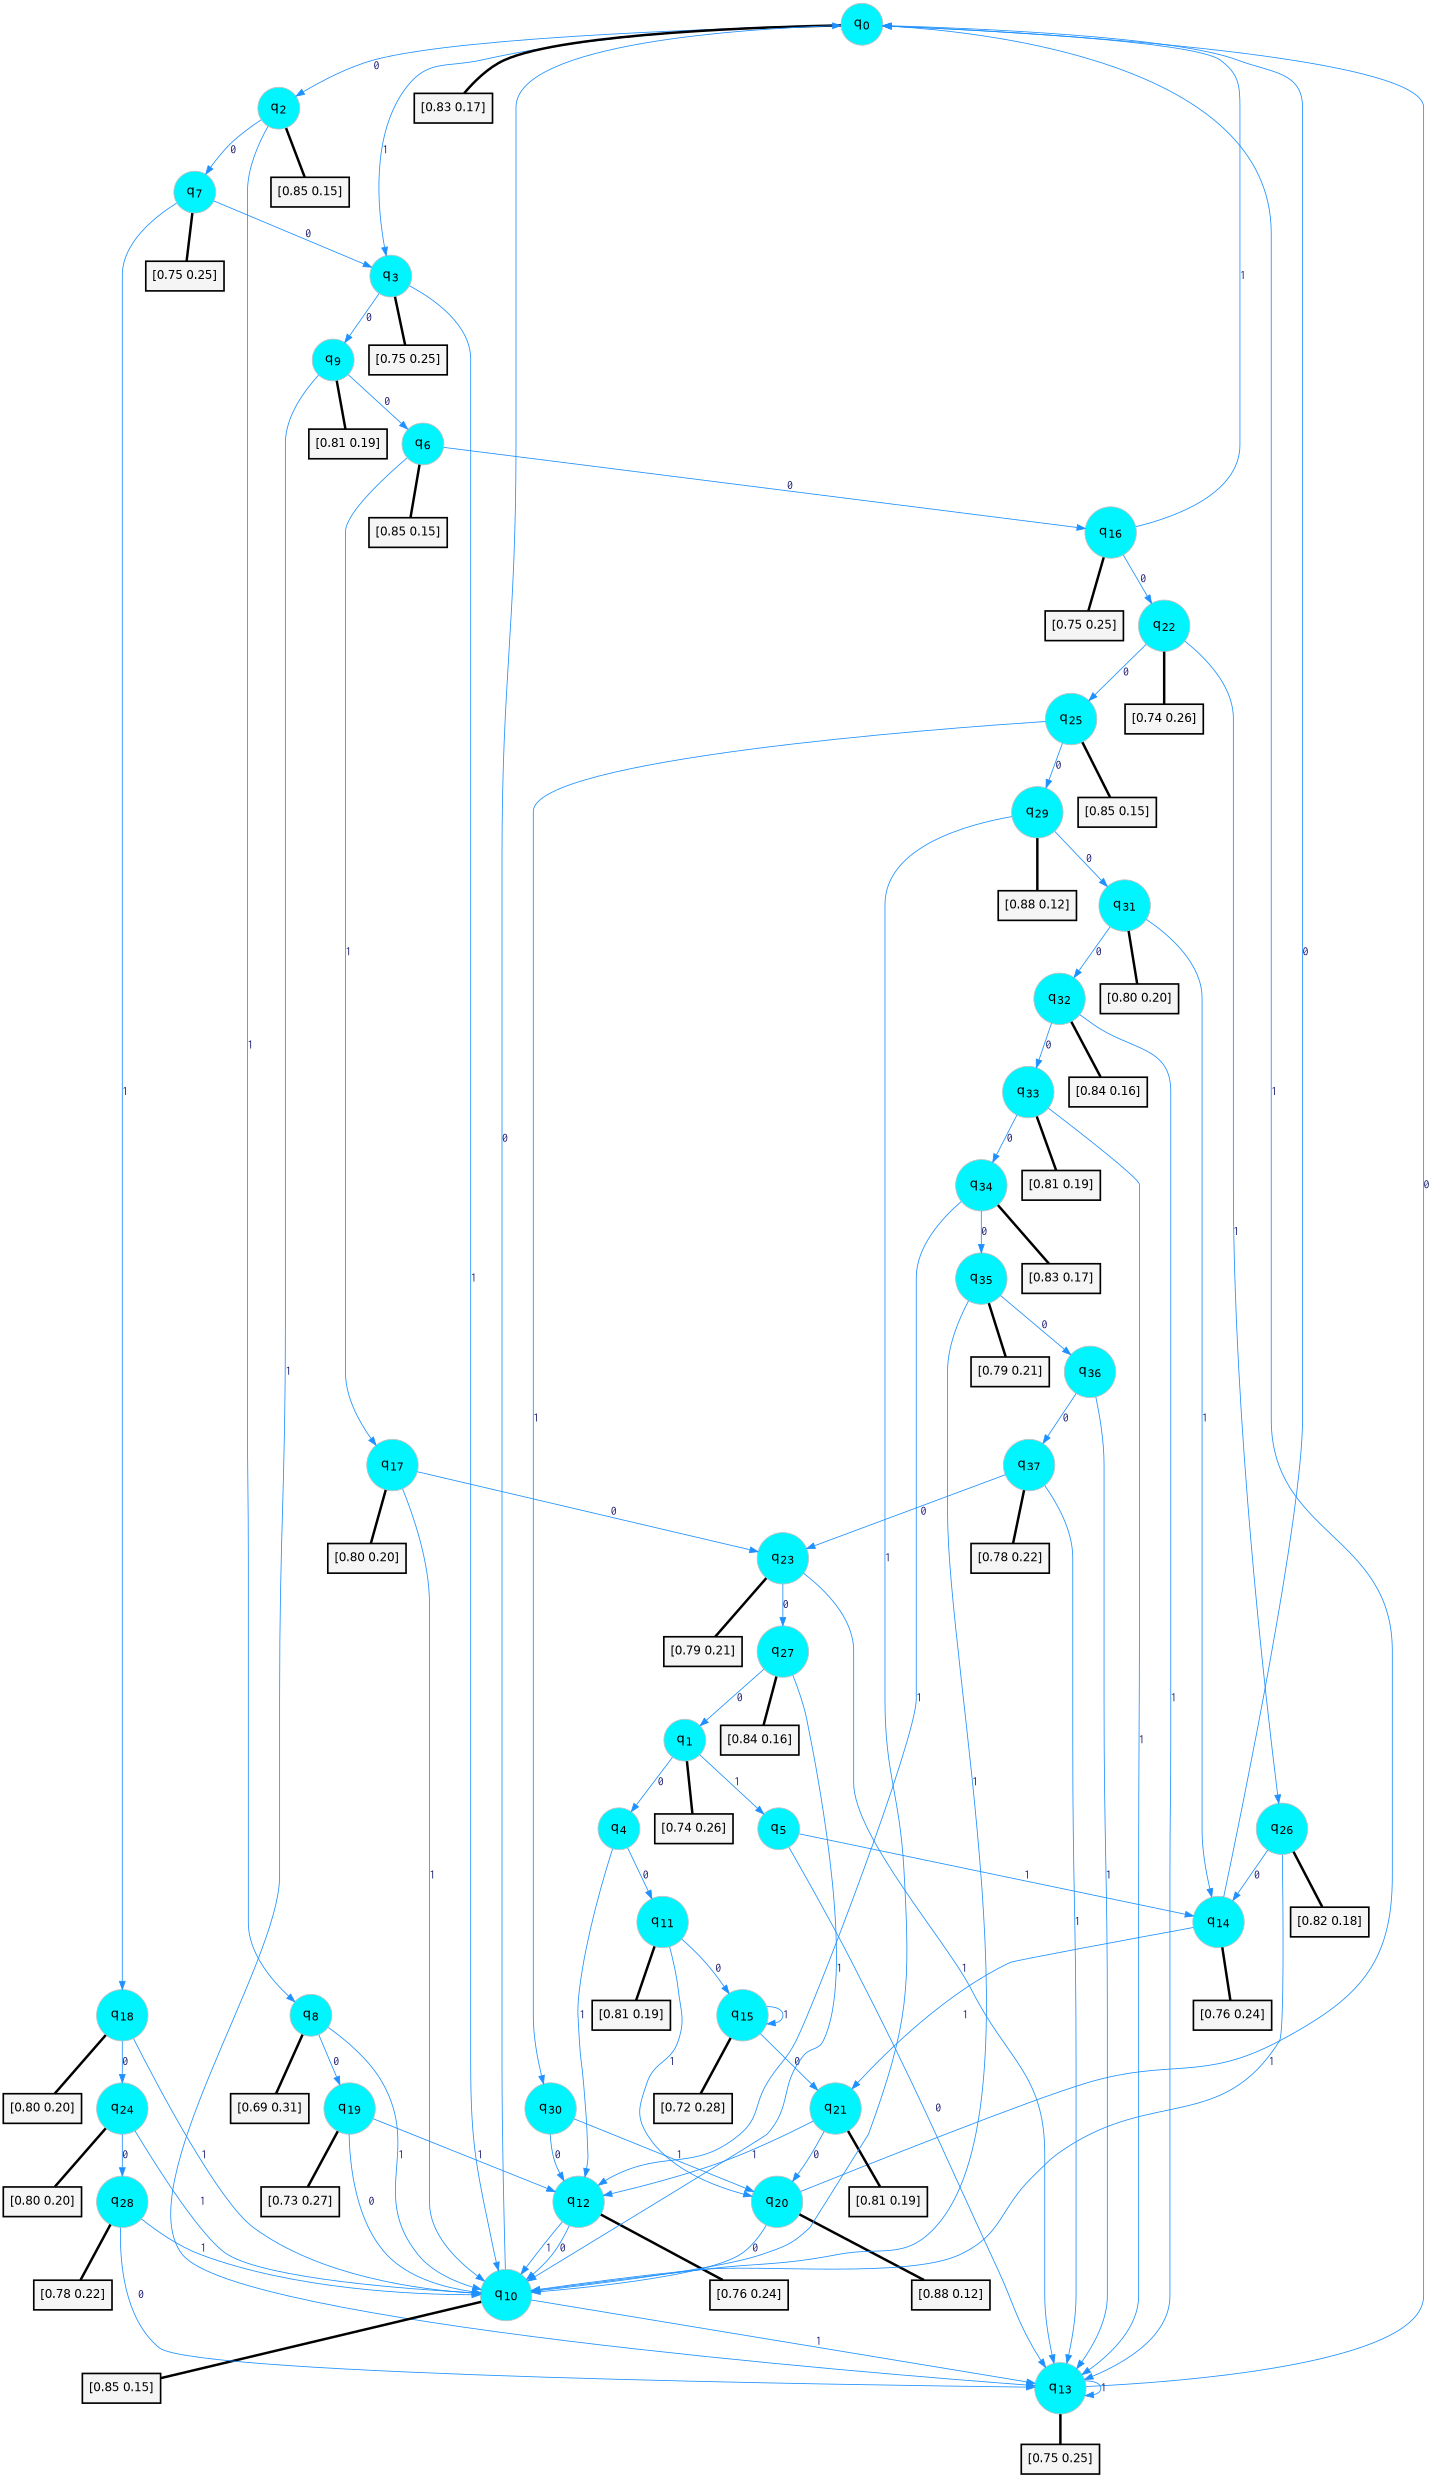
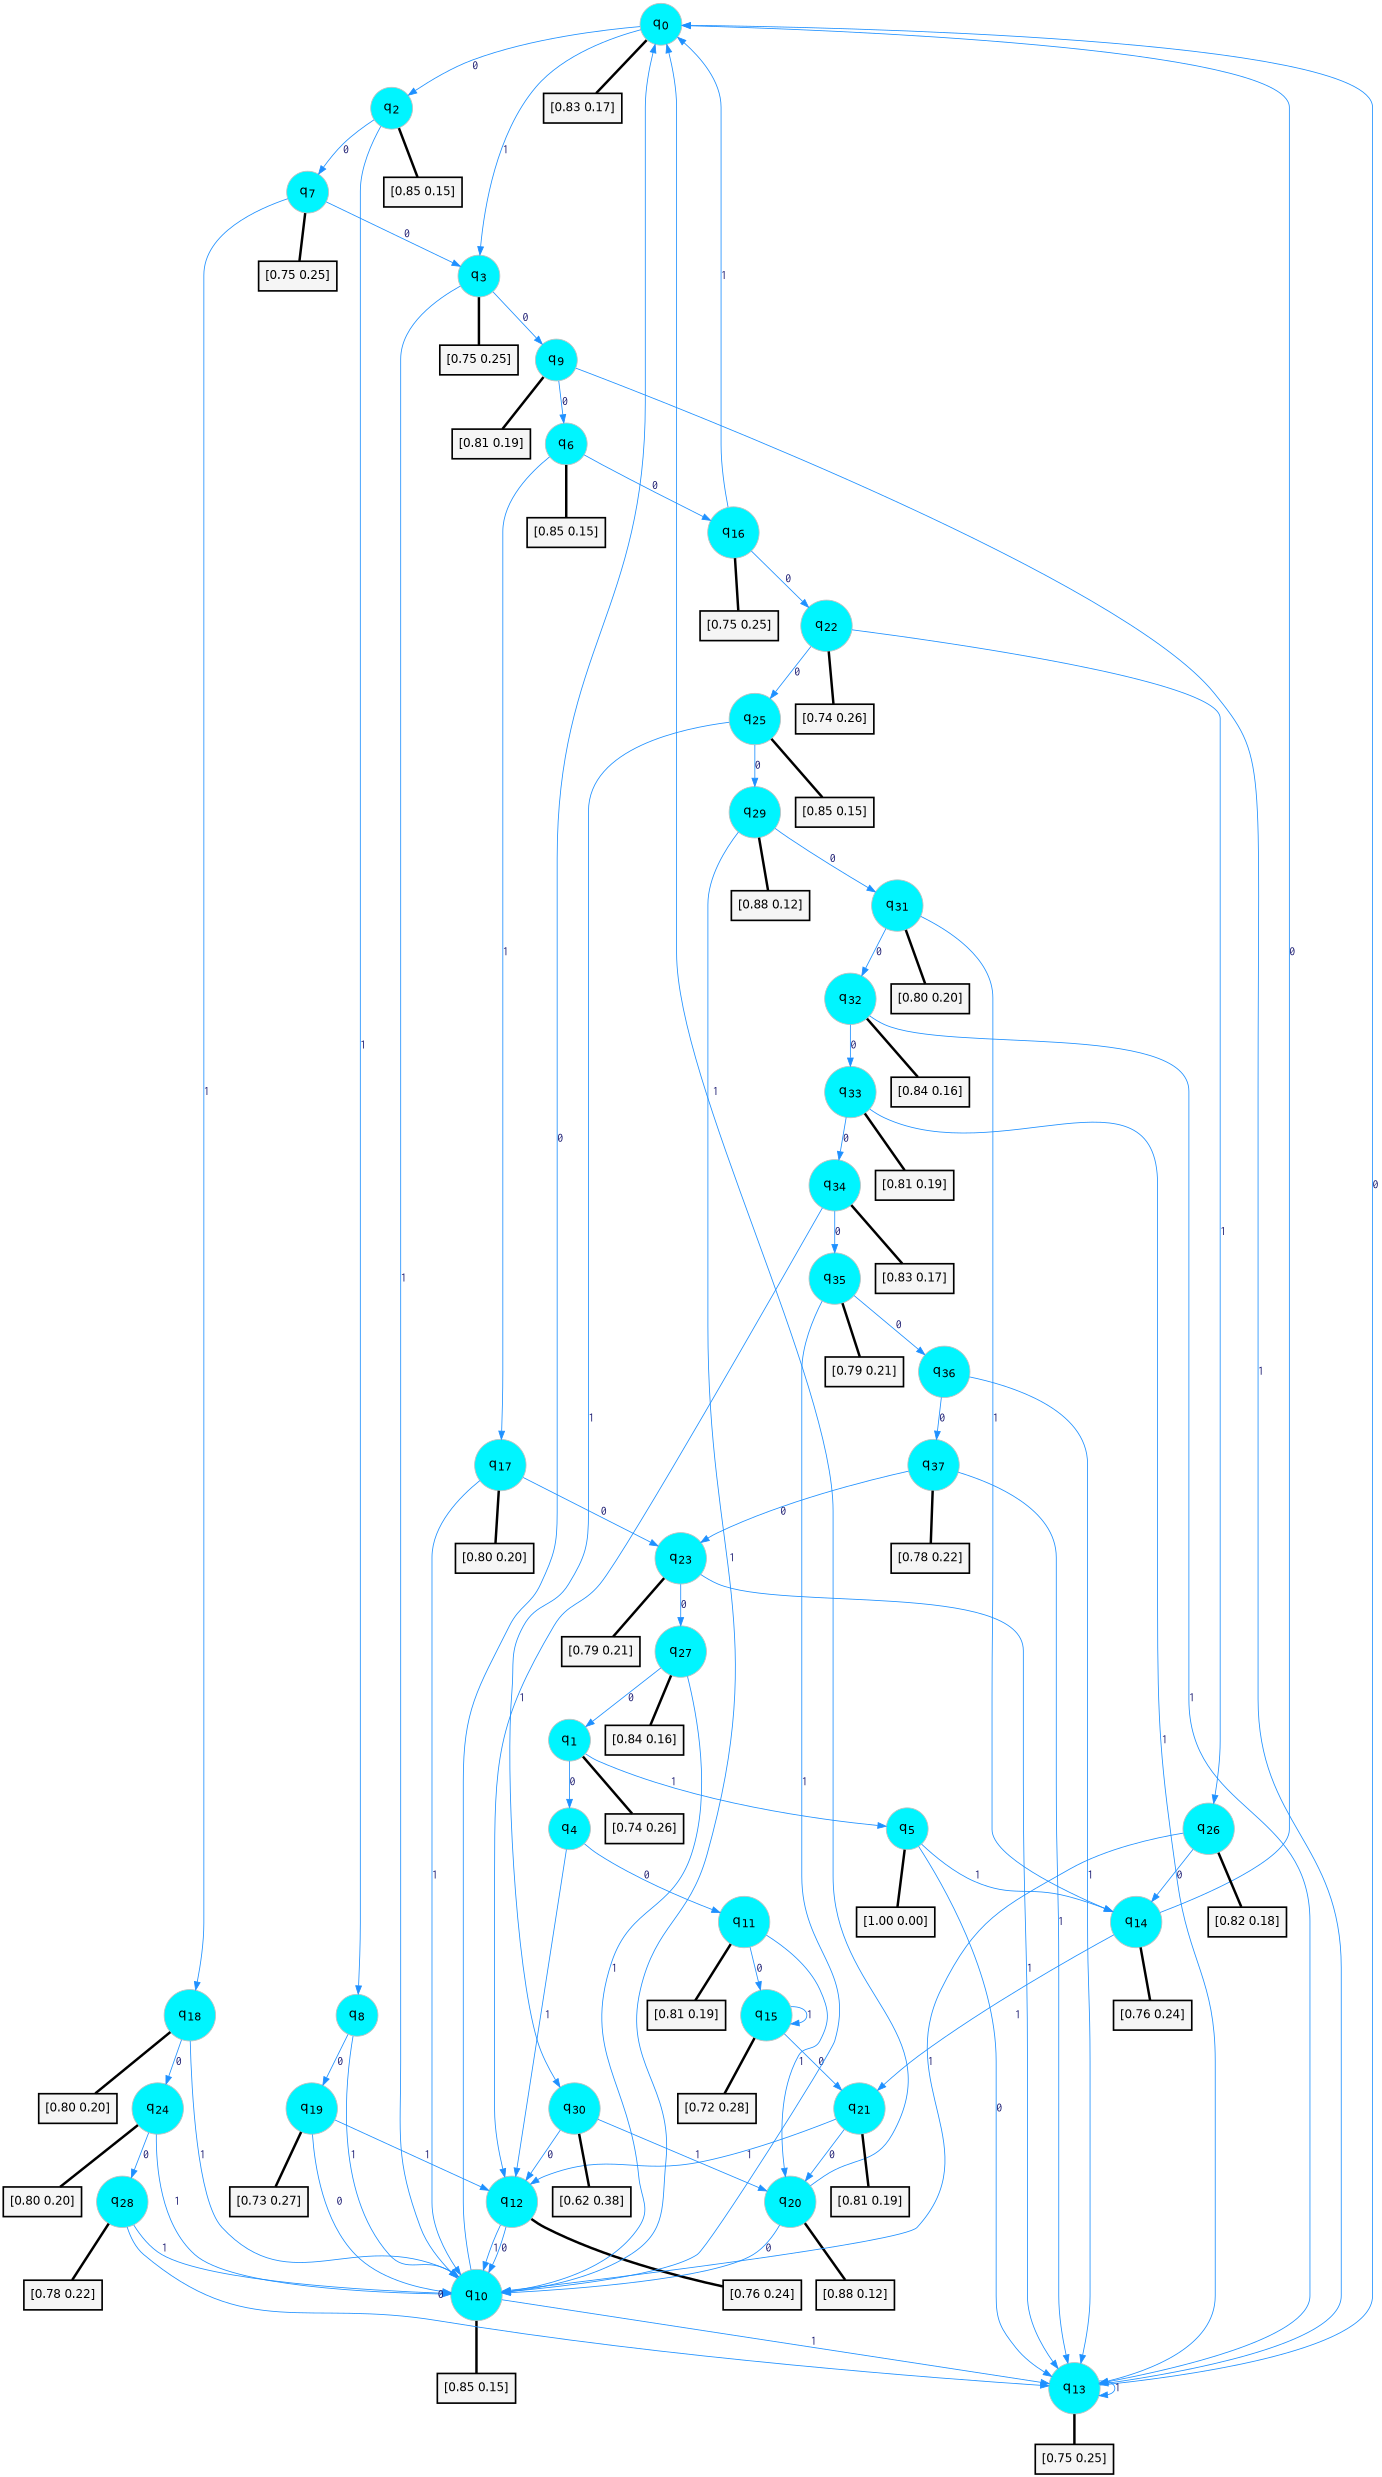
node "[1.00 0.00]": added
node "[0.69 0.31]": removed
node "[0.62 0.38]": added
